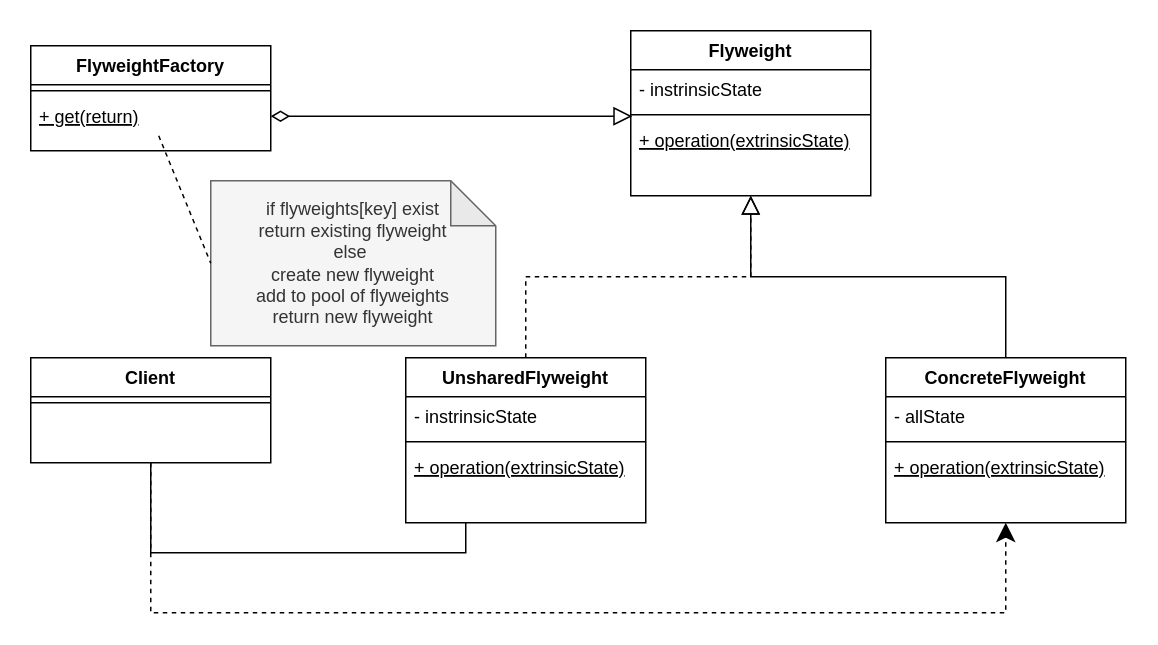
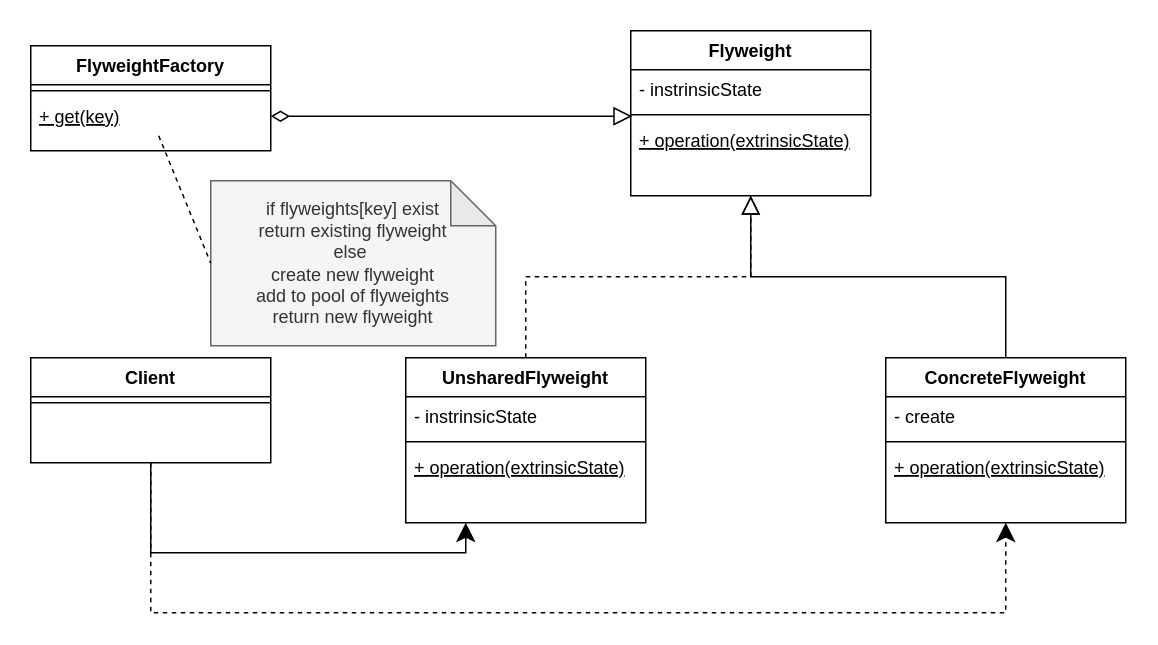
node "+ get(return)": label "+ get(return)" -> "+ get(key)"
node "- allState": label "- allState" -> "- create"
edge "Client" -- "UnsharedFlyweight": arrowhead none -> classic
